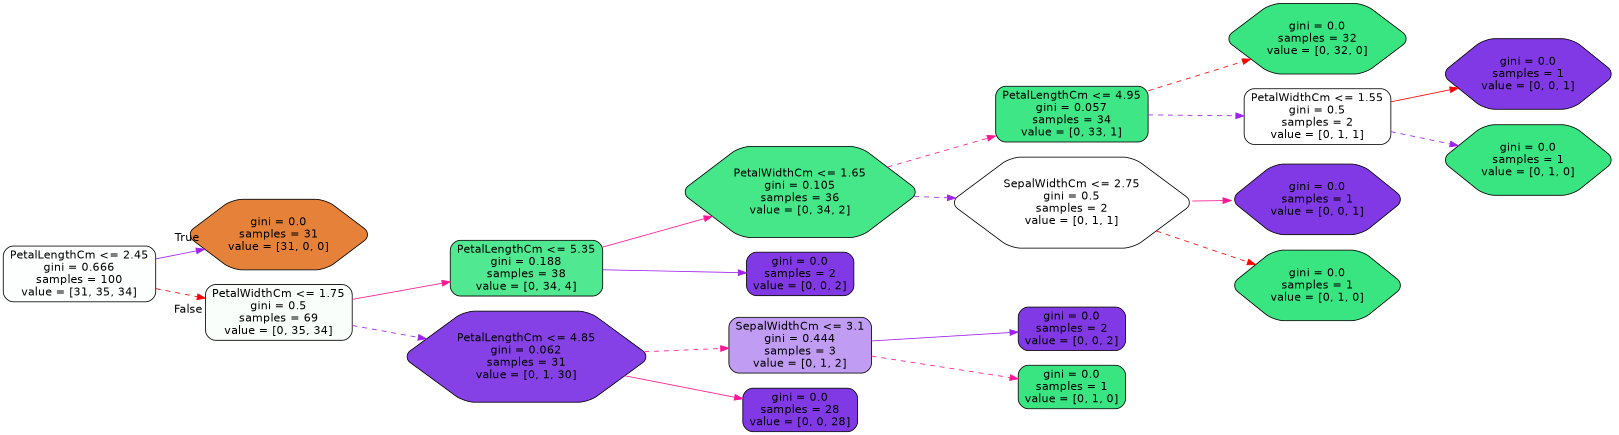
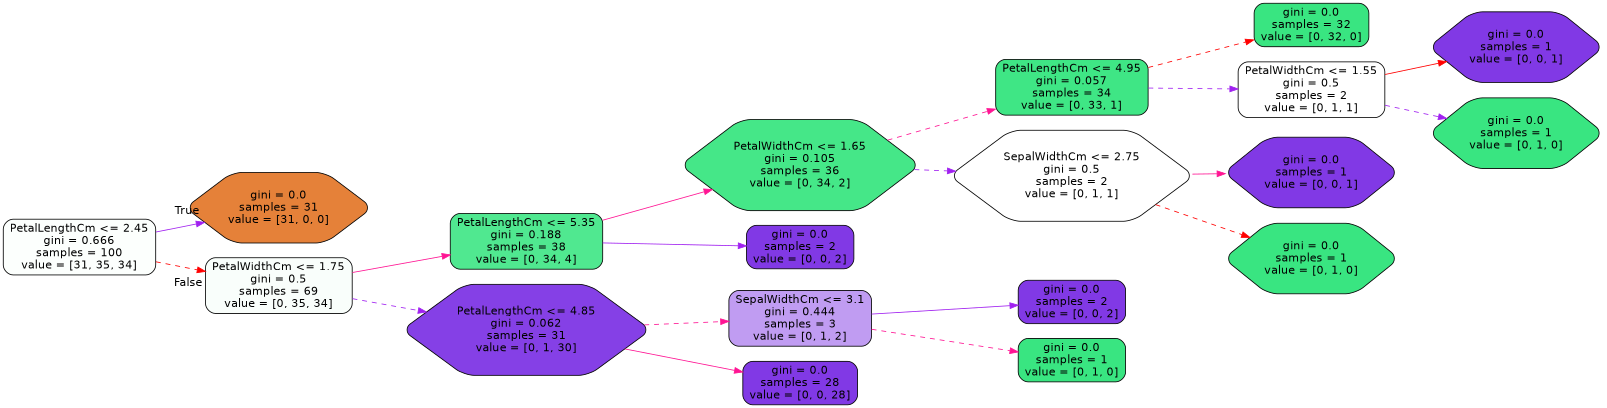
node "gini = 0.0 samples = 32 value = [0, 32, 0]": shape hexagon -> box
